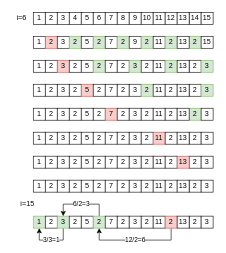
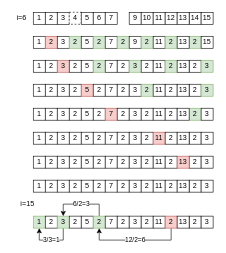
node "4": style solid -> dashed
node "8": removed
